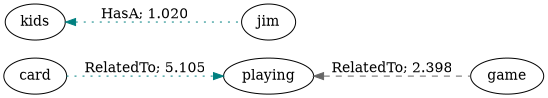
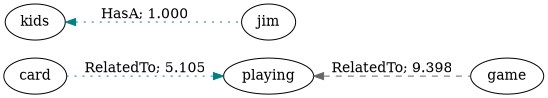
edge "jim" -> "kids": label "HasA; 1.020" -> "HasA; 1.000"
edge "game" -> "playing": label "RelatedTo; 2.398" -> "RelatedTo; 9.398"
